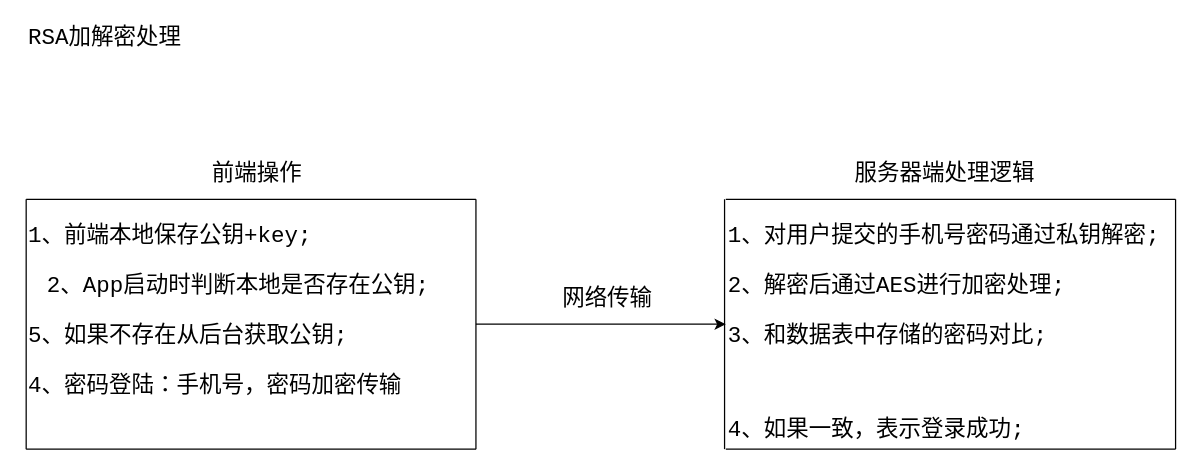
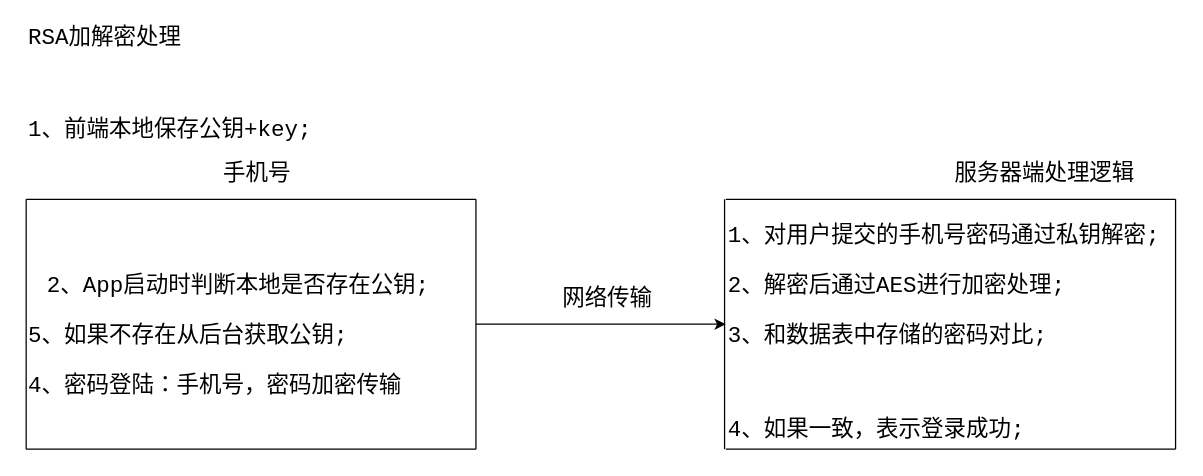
node "前端操作": label "前端操作" -> "手机号"
node "服务器端处理逻辑": moved (944, 174) -> (1044, 174)
node "1、前端本地保存公钥+key;": moved (194, 237) -> (194, 131)
